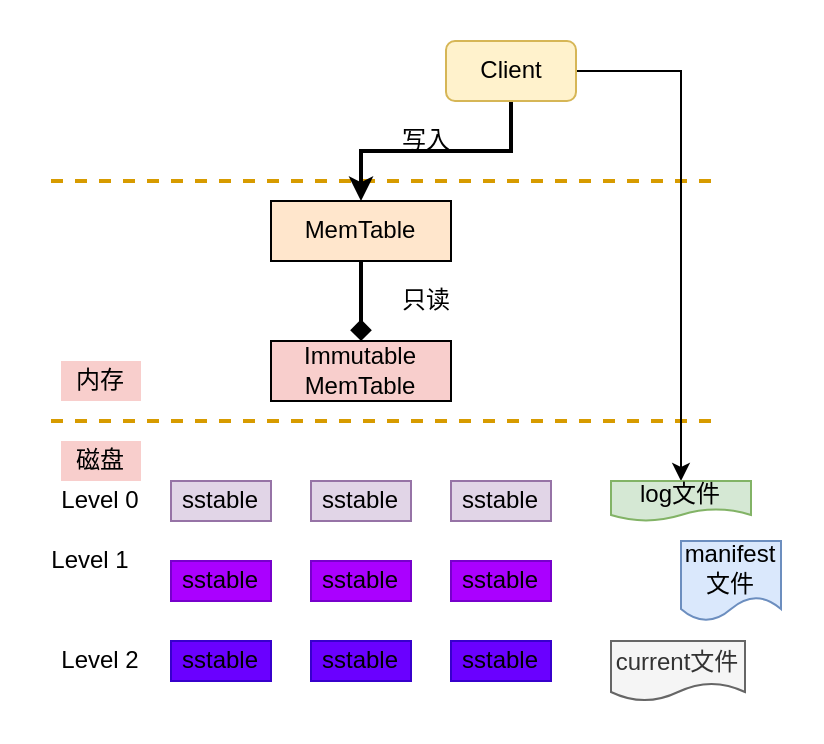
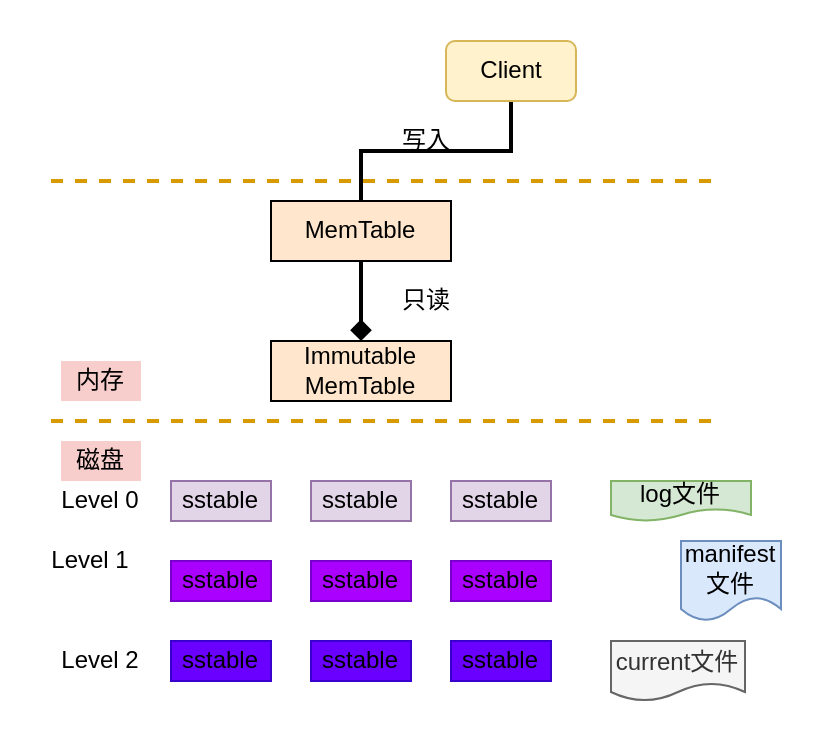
edge "Client" -> "MemTable": arrowhead classic -> none
edge "Client" -> "log文件": removed
node "Immutable MemTable": fillcolor #f8cecc -> #ffe6cc
